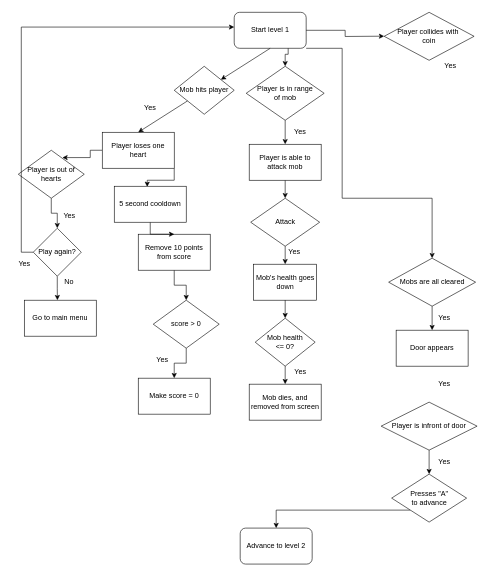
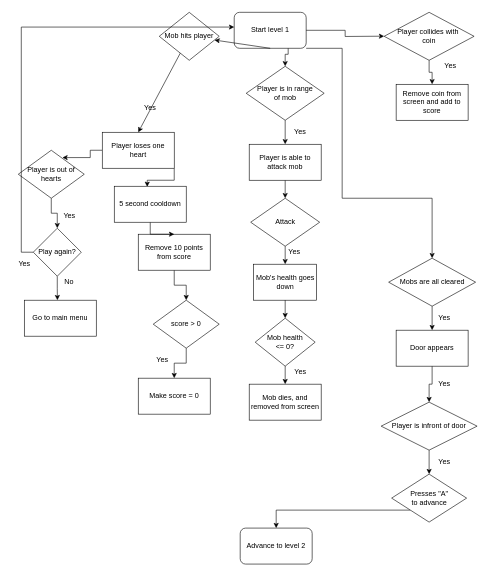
edge "Player collides with coin" -> "Remove coin from screen and add to score": added
node "Mob hits player": moved (204, 90) -> (189, 36)
node "Remove coin from screen and add to score": added
edge "Door appears" -> "Player is infront of door": added
